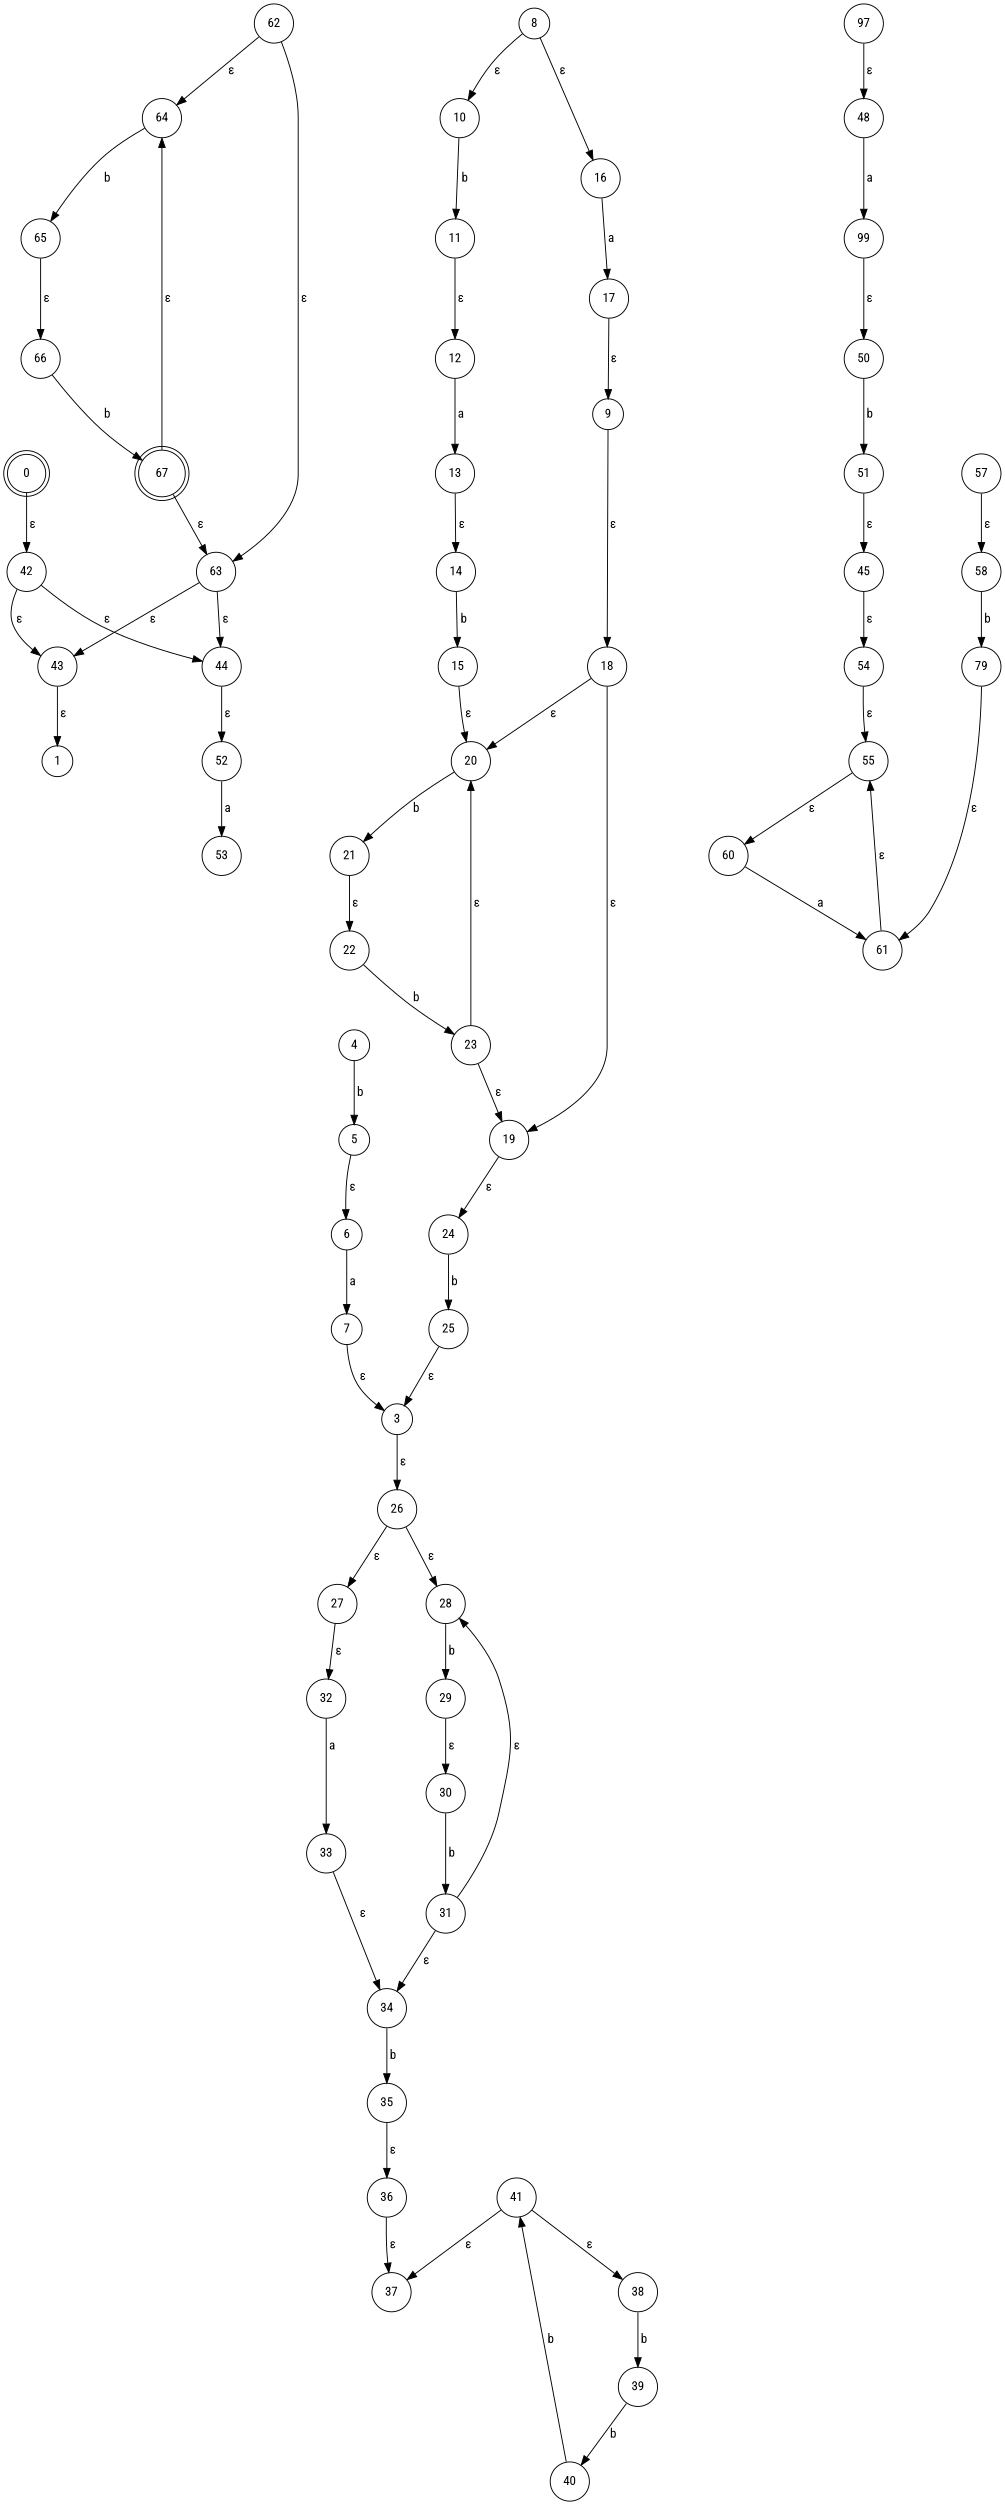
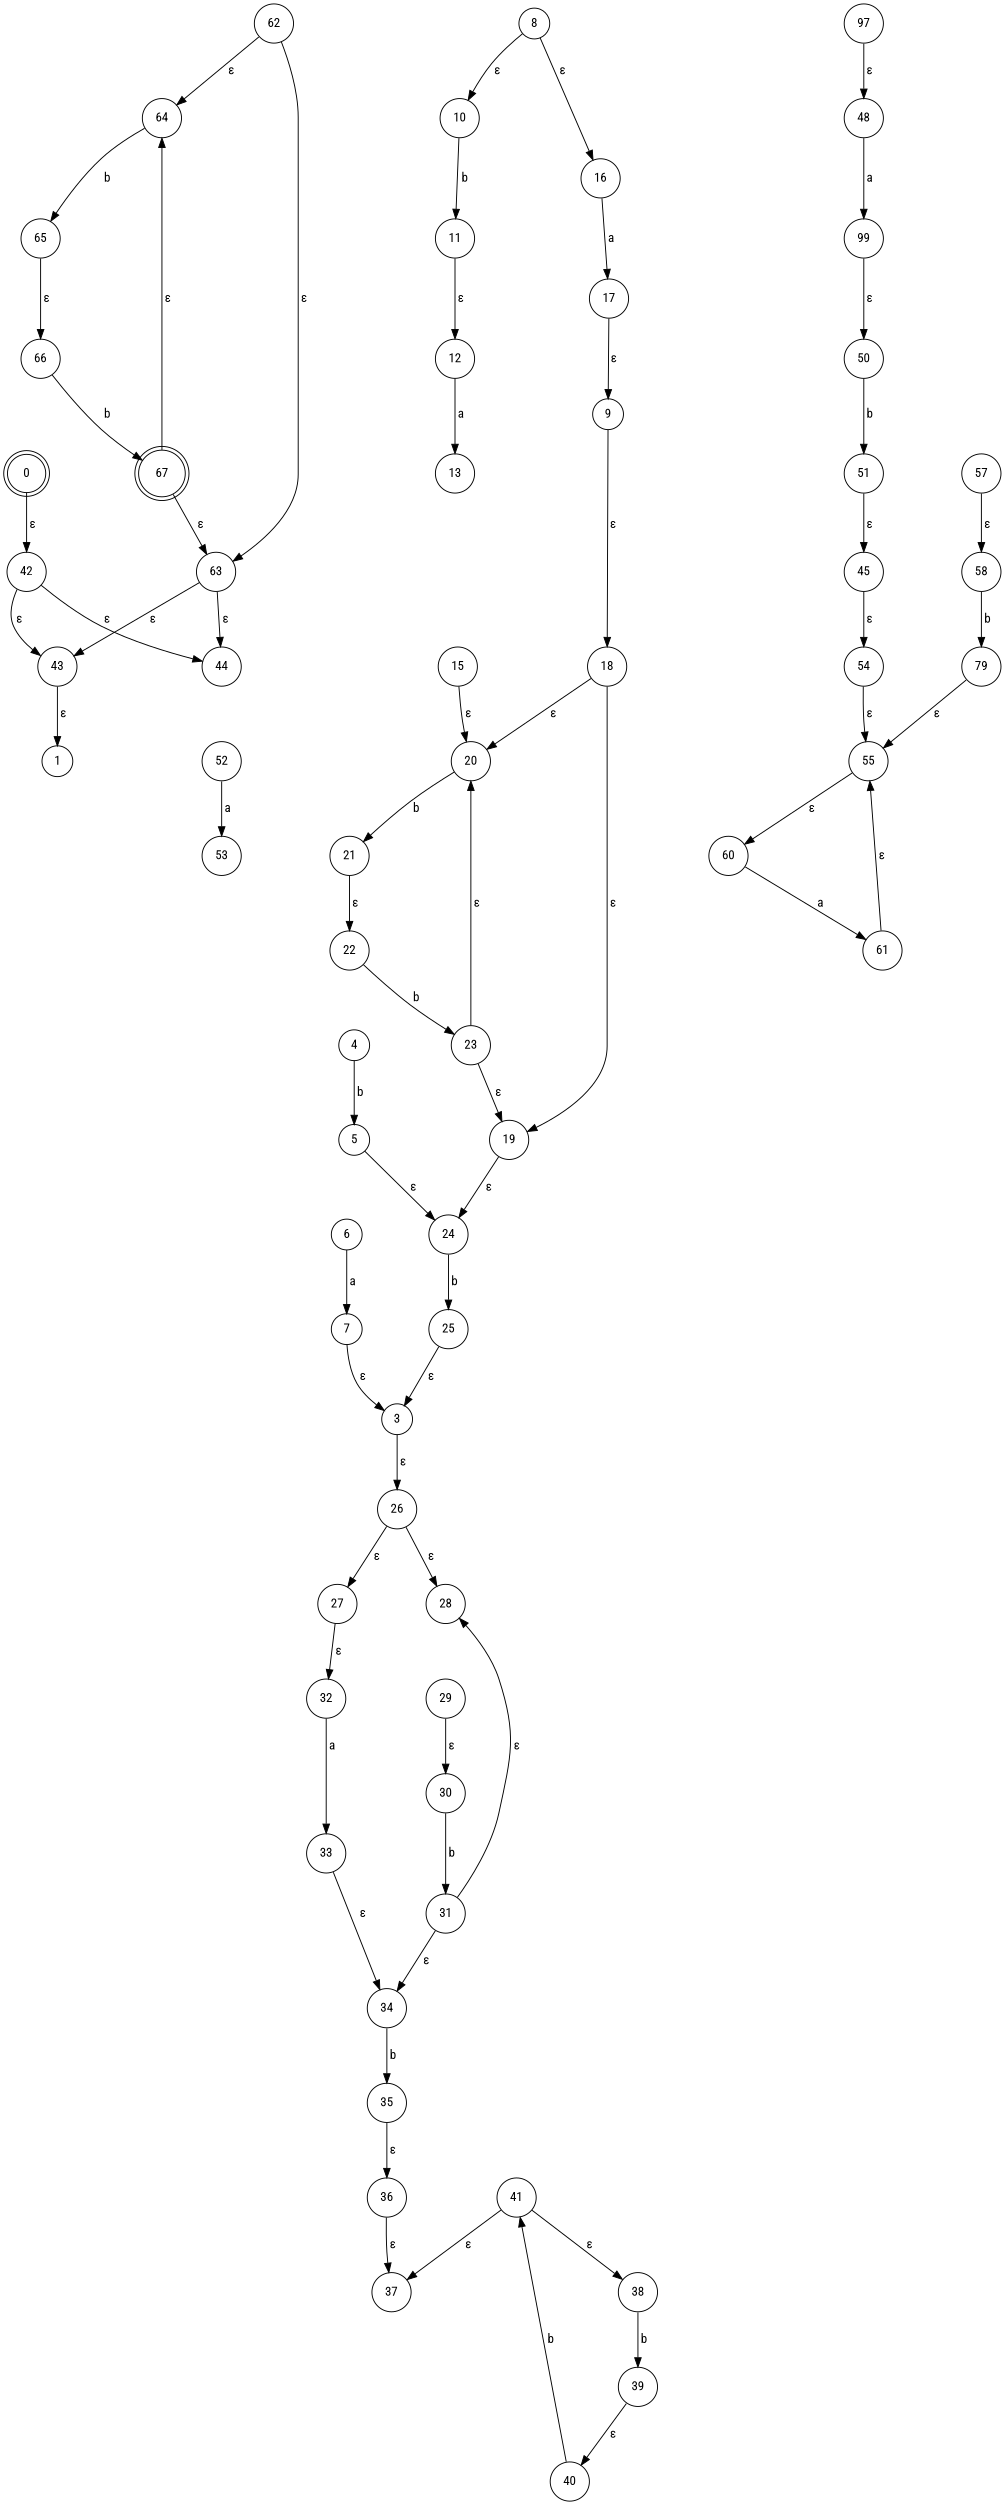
node "14": removed
edge "44" -> "52": removed, label "ε"
edge "79" -> "61": now "79" -> "55"
edge "5" -> "6": now "5" -> "24"
edge "28" -> "29": removed, label "b"
edge "39" -> "40": label " b" -> " ε"
